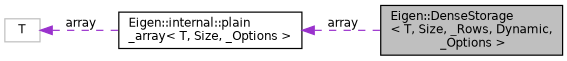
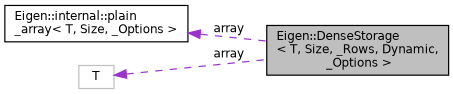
edge "Eigen::internal::plain _array< T, Size, _Options >" -> "T": now "Eigen::DenseStorage < T, Size, _Rows, Dynamic, _Options >" -> "T"
